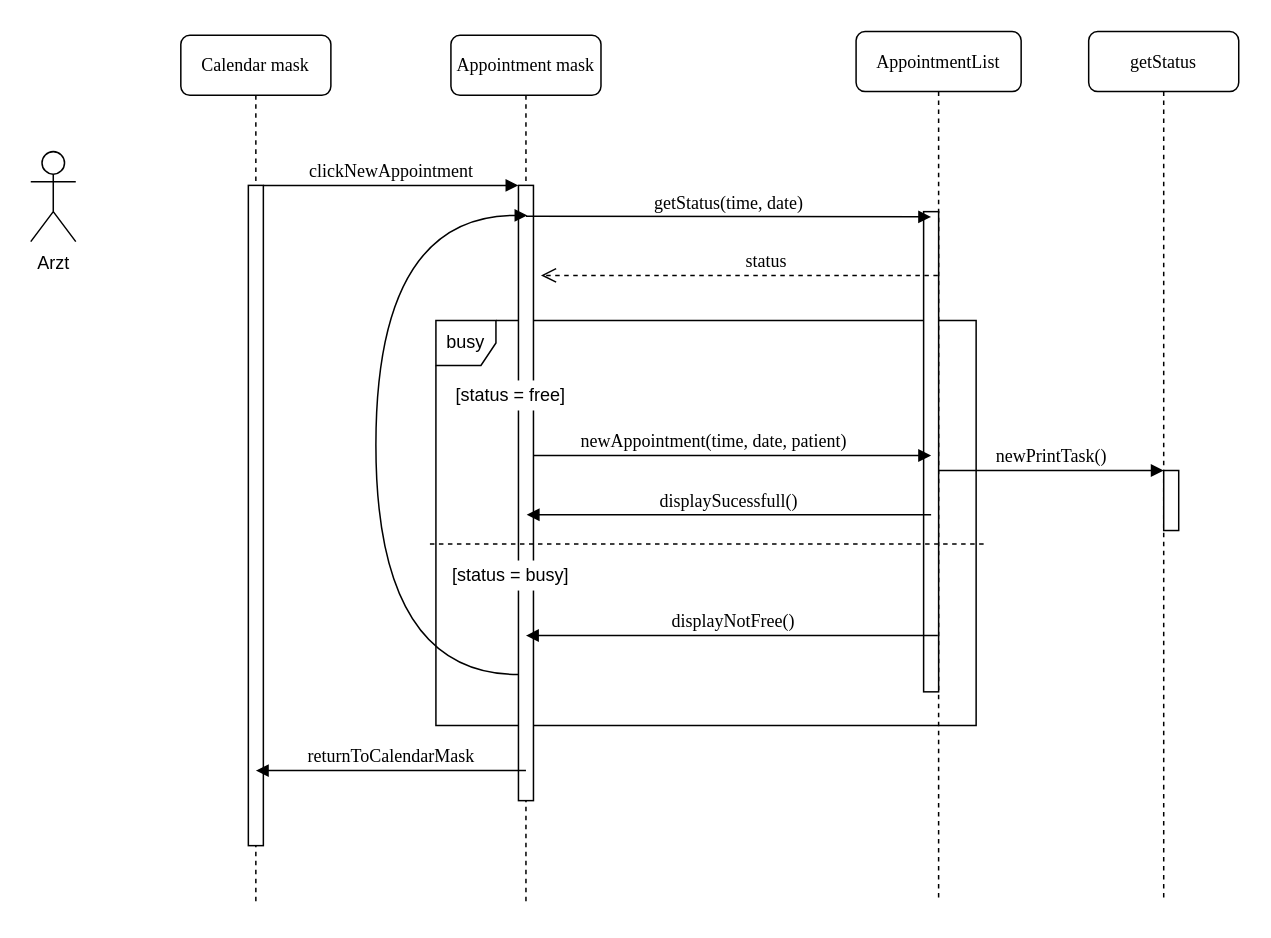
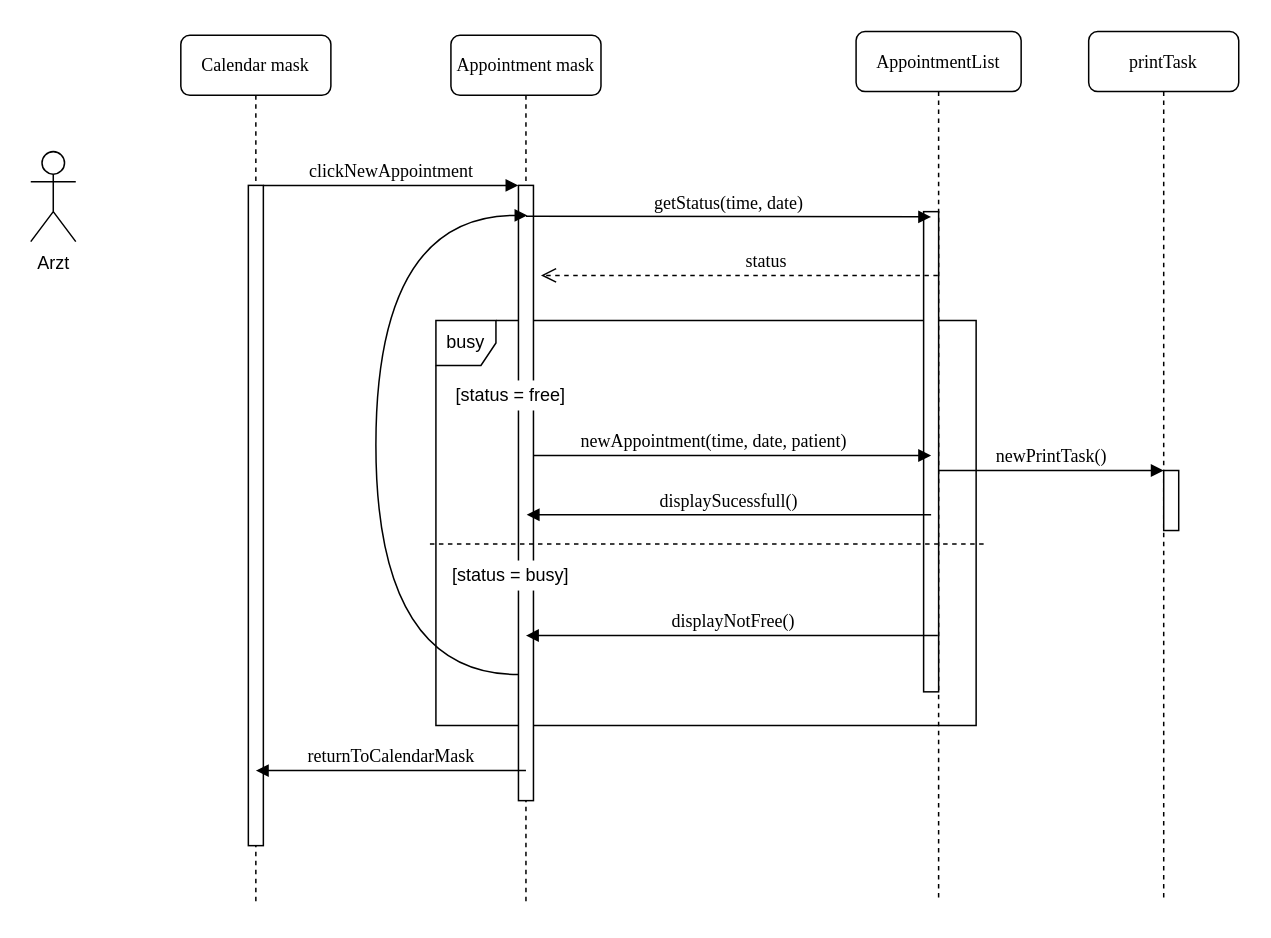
node "getStatus": label "getStatus" -> "printTask"
